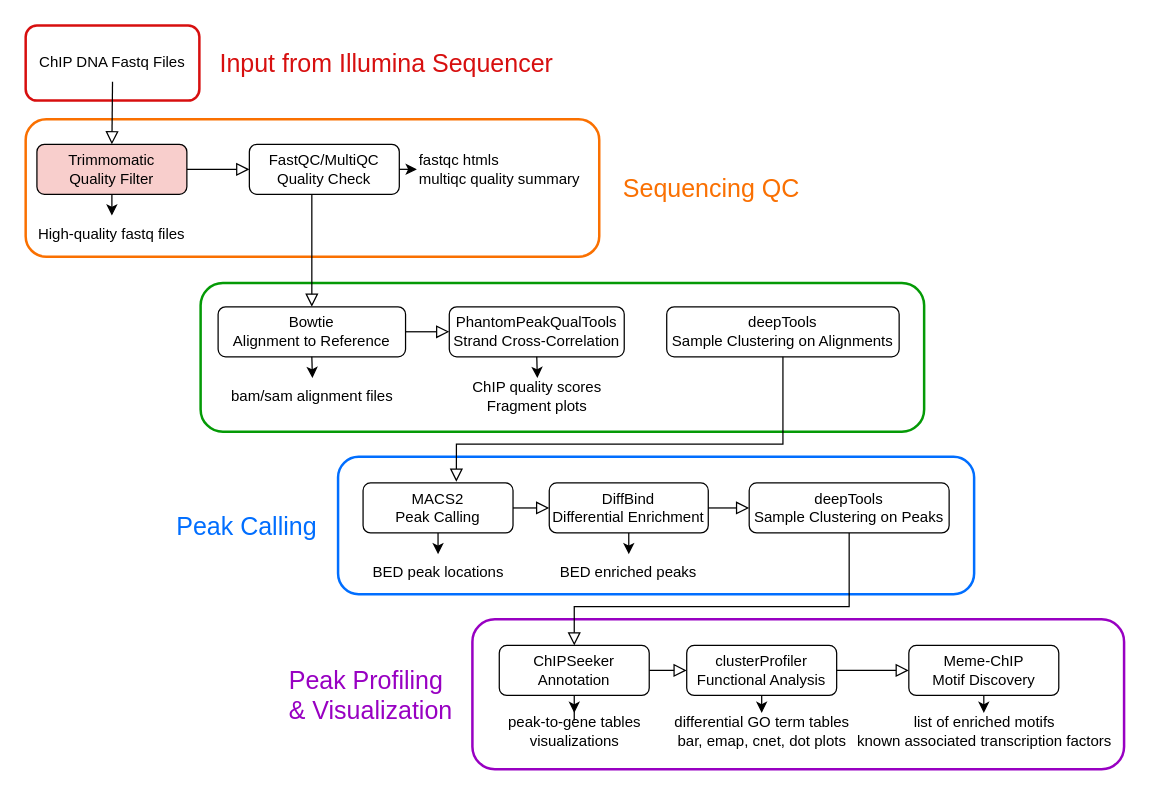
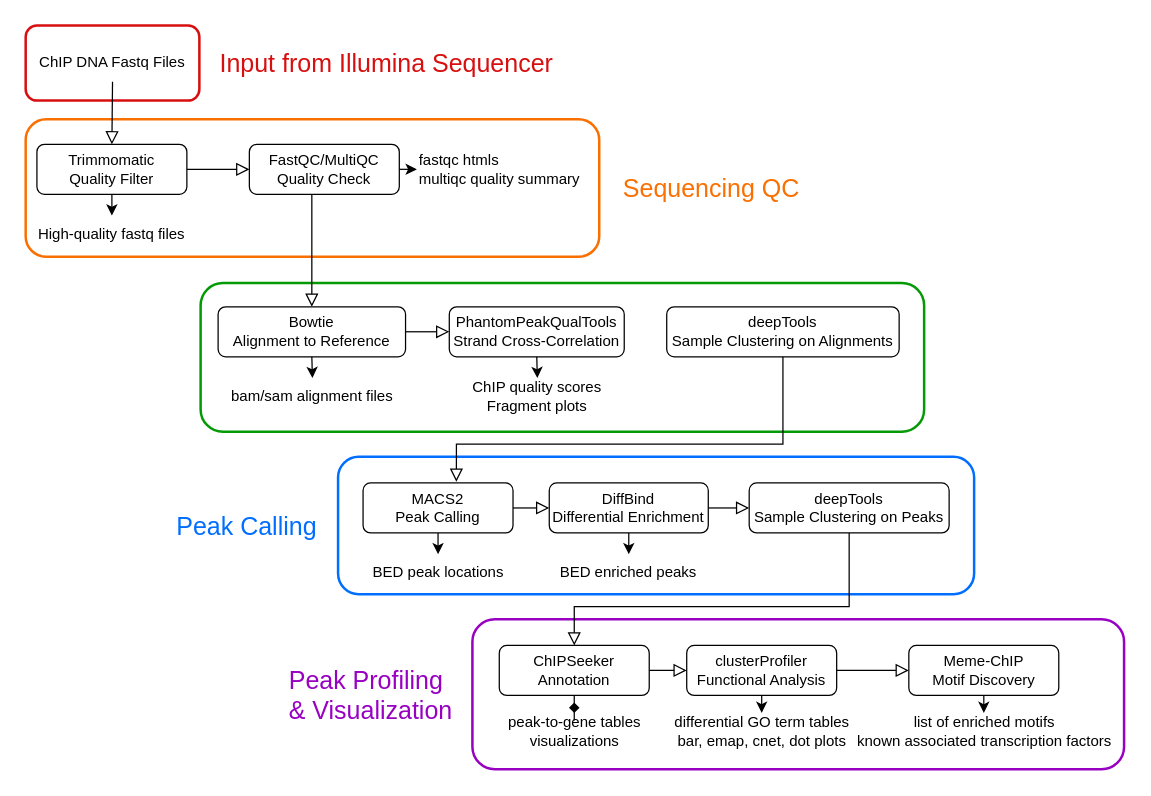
node "Trimmomatic Quality Filter": fillcolor #f8cecc -> #ffffff
edge "ChIPSeeker Annotation" -> "peak-to-gene tables visualizations": arrowhead classic -> diamond
